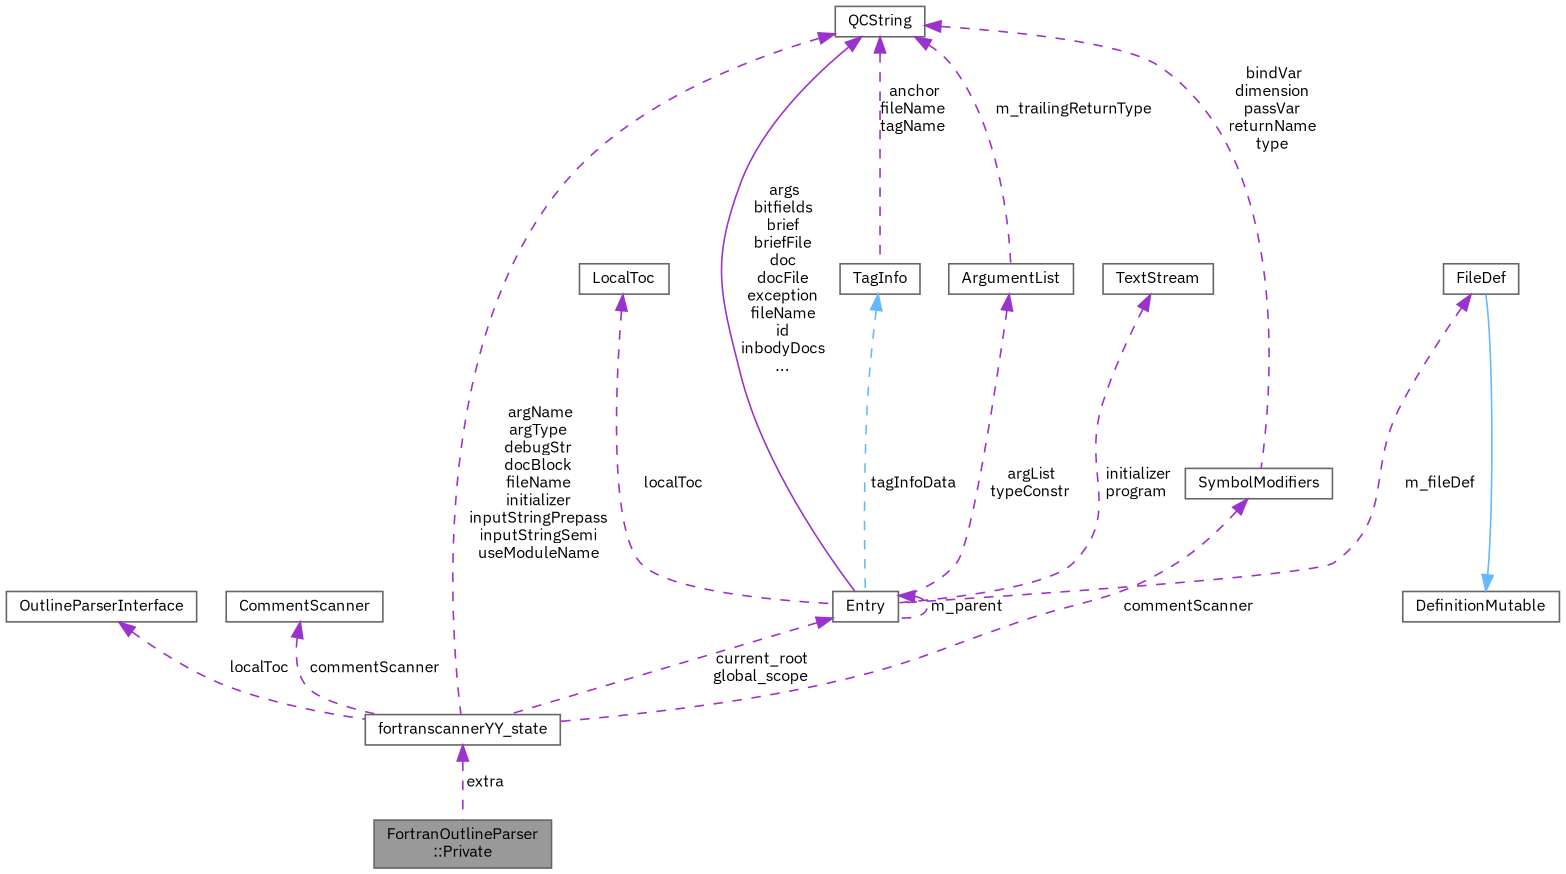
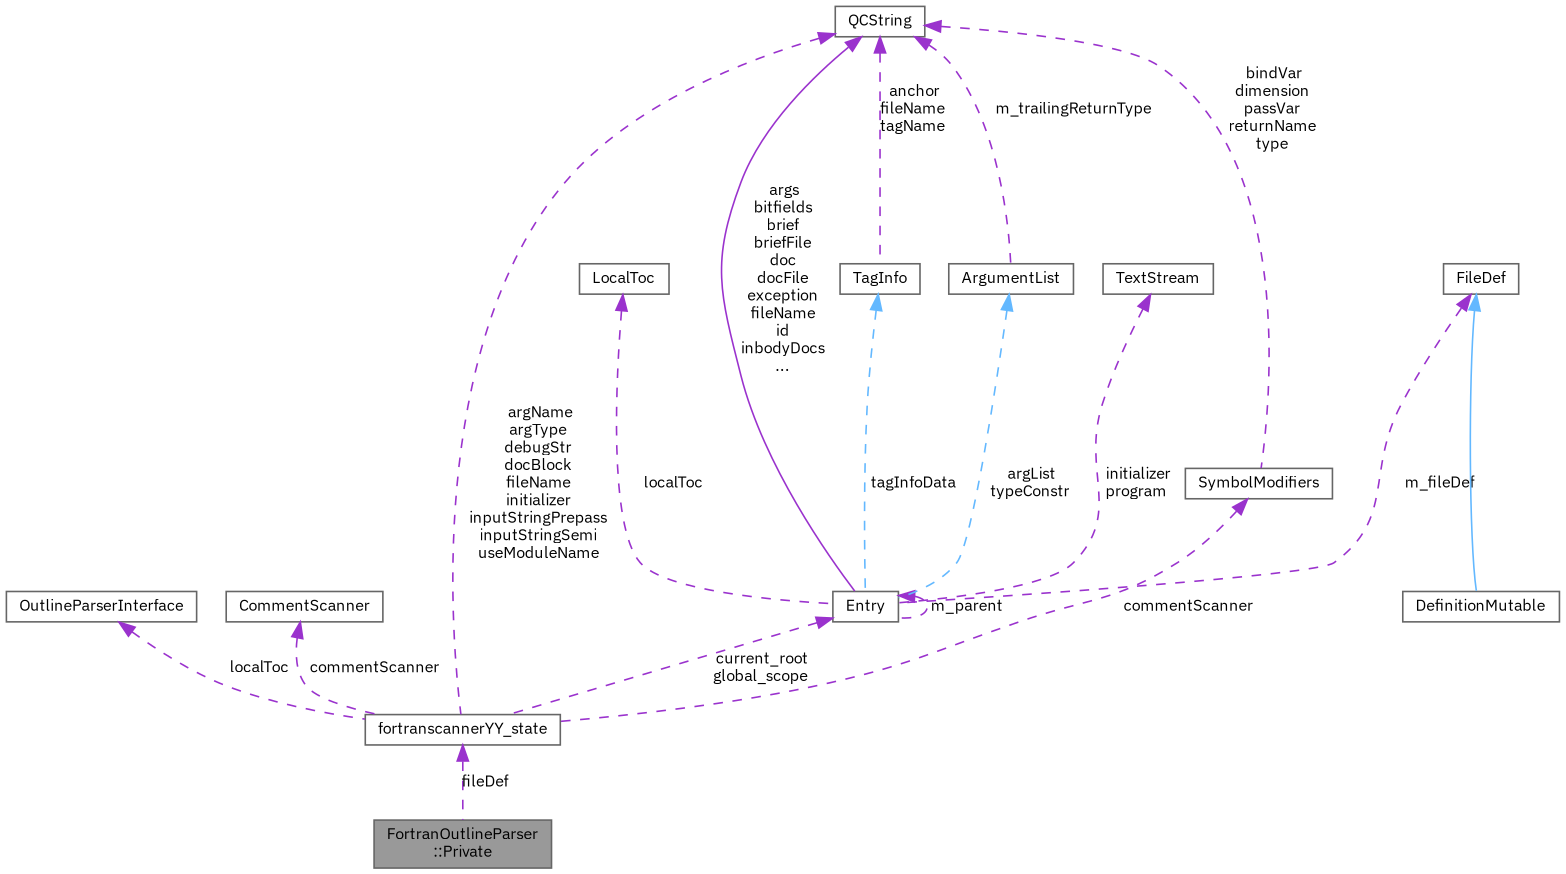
edge "FileDef" -> "DefinitionMutable": reversed
edge "Entry" -> "ArgumentList": color darkorchid3 -> steelblue1
edge "FortranOutlineParser ::Private" -> "fortranscannerYY_state": label " extra" -> " fileDef"
